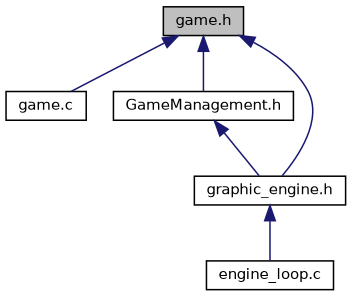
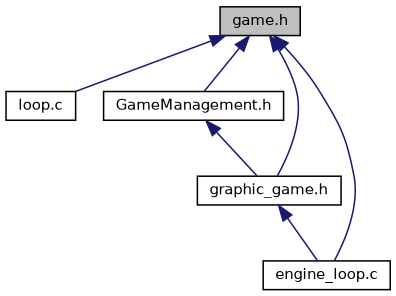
node "game.c": label "game.c" -> "loop.c"
edge "engine_loop.c" -> "game.h": added
node "graphic_engine.h": label "graphic_engine.h" -> "graphic_game.h"
